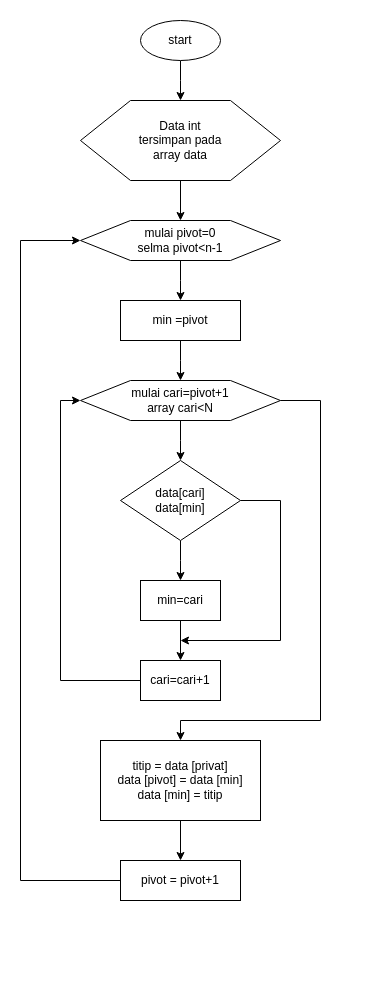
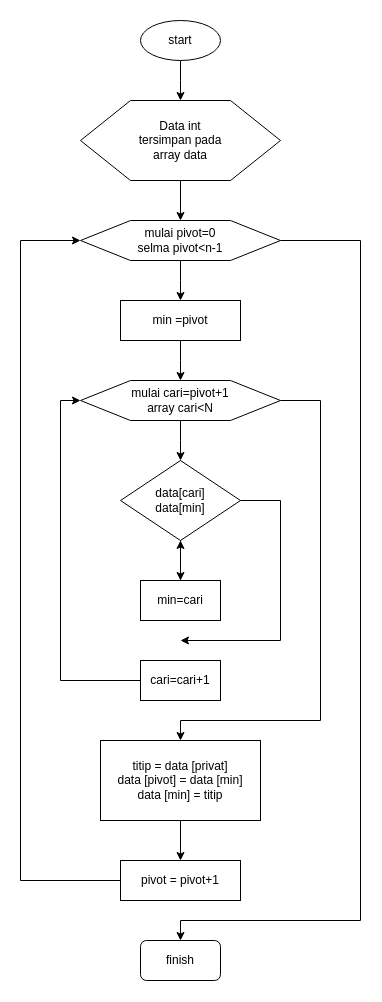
edge "min=cari" -> "cari=cari+1": now "min=cari" -> "data[cari] data[min]"
edge "mulai pivot=0 selma pivot<n-1" -> "finish": added
node "finish": added
